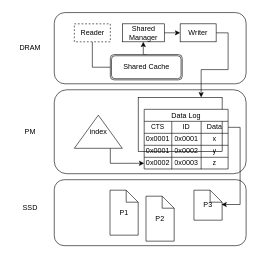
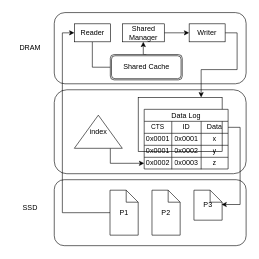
node "Reader": style dashed -> solid
node "Writer": moved (198, 33) -> (207, 33)
edge "P1" -> "Reader": added
node "PM": removed
node "P2": moved (160, 219) -> (166, 213)
